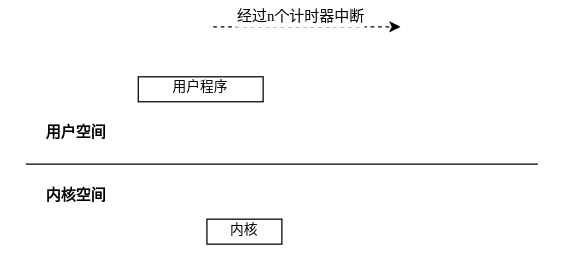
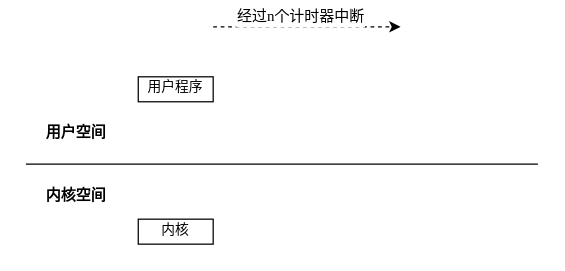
node "用户程序": size 125x25 -> 75x25
node "内核": moved (244, 232) -> (176, 232)
